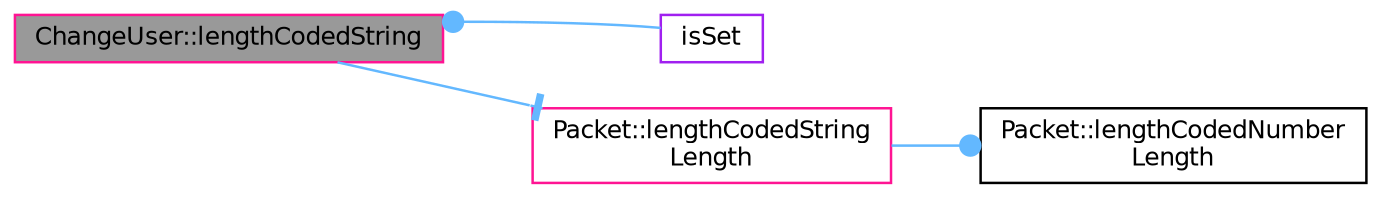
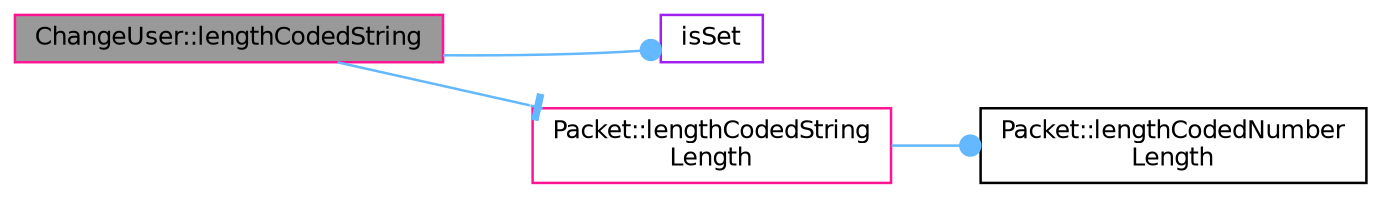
edge "isSet" -> "ChangeUser::lengthCodedString": reversed
